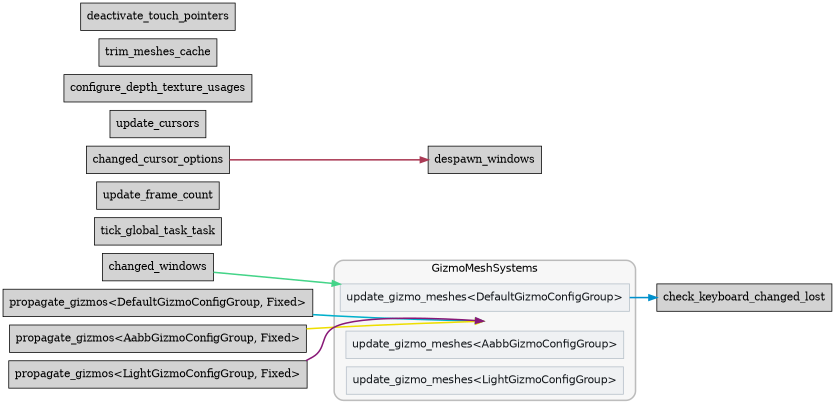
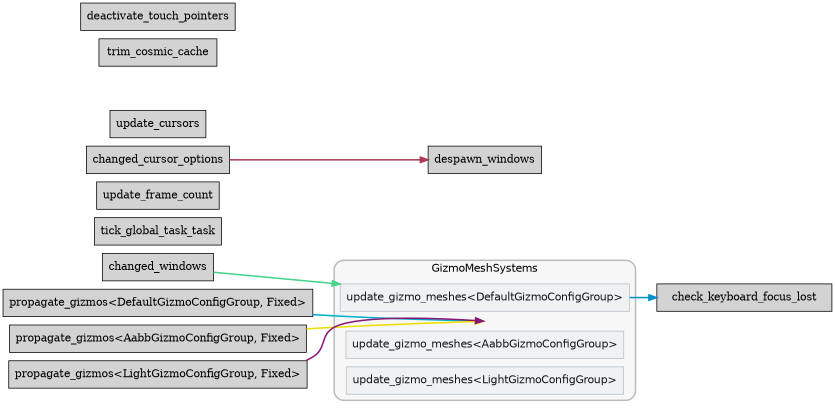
node "trim_meshes_cache": label "trim_meshes_cache" -> "trim_cosmic_cache"
node "configure_depth_texture_usages": removed
node "check_keyboard_changed_lost": label "check_keyboard_changed_lost" -> "check_keyboard_focus_lost"
